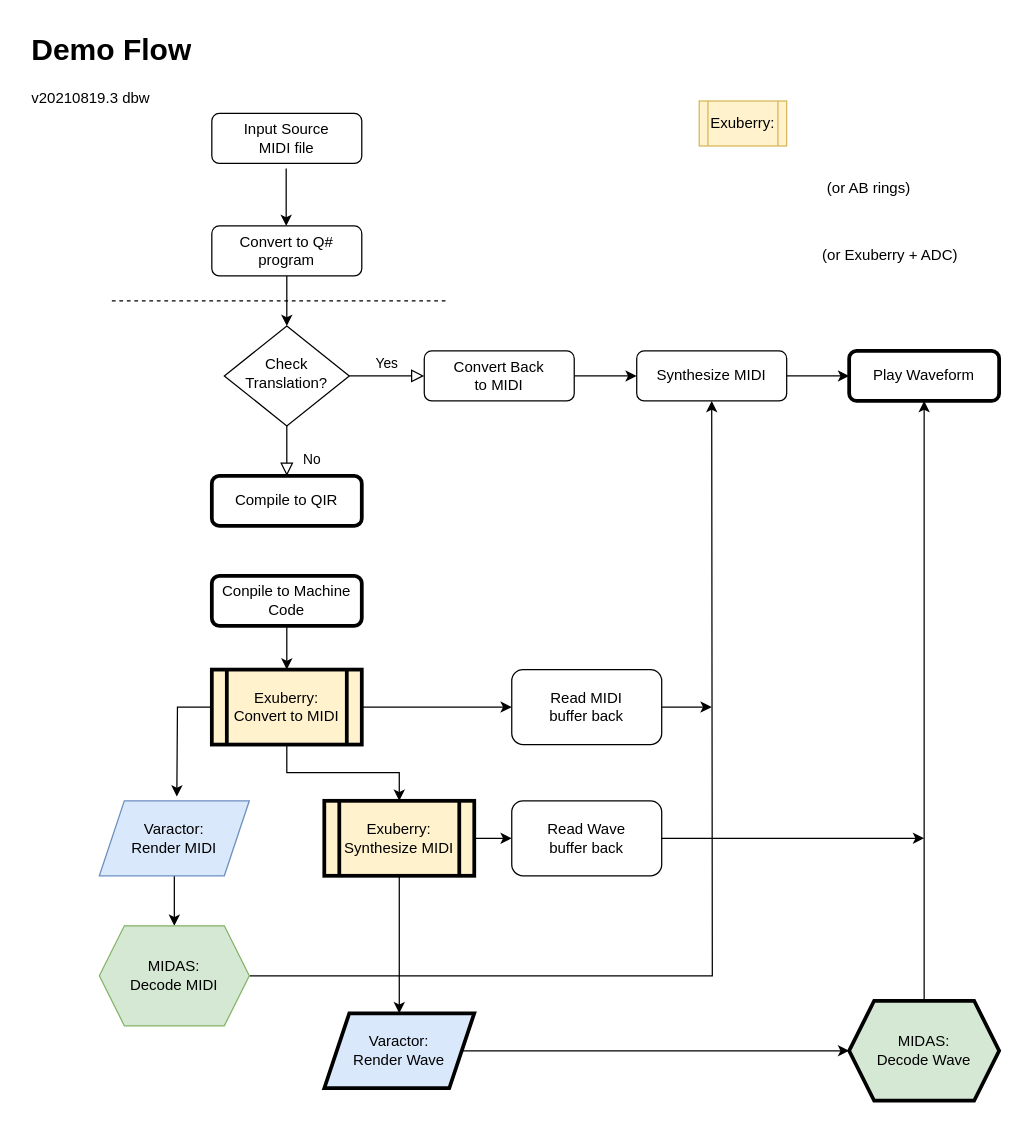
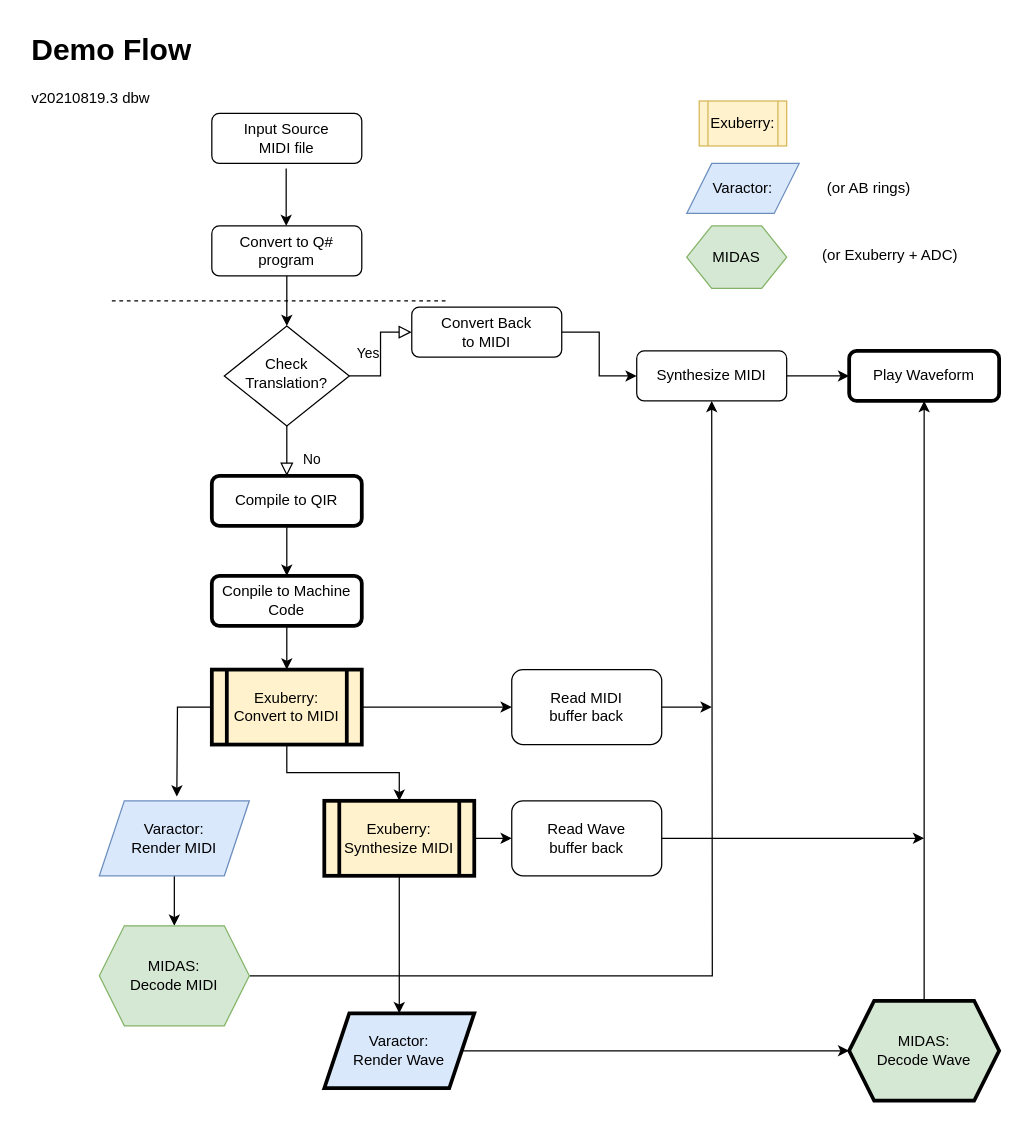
node "Varactor:": added
node "MIDAS": added
node "Convert Back to MIDI": moved (499, 376) -> (487, 332)
edge "Compile to QIR" -> "Conpile to Machine Code": added
